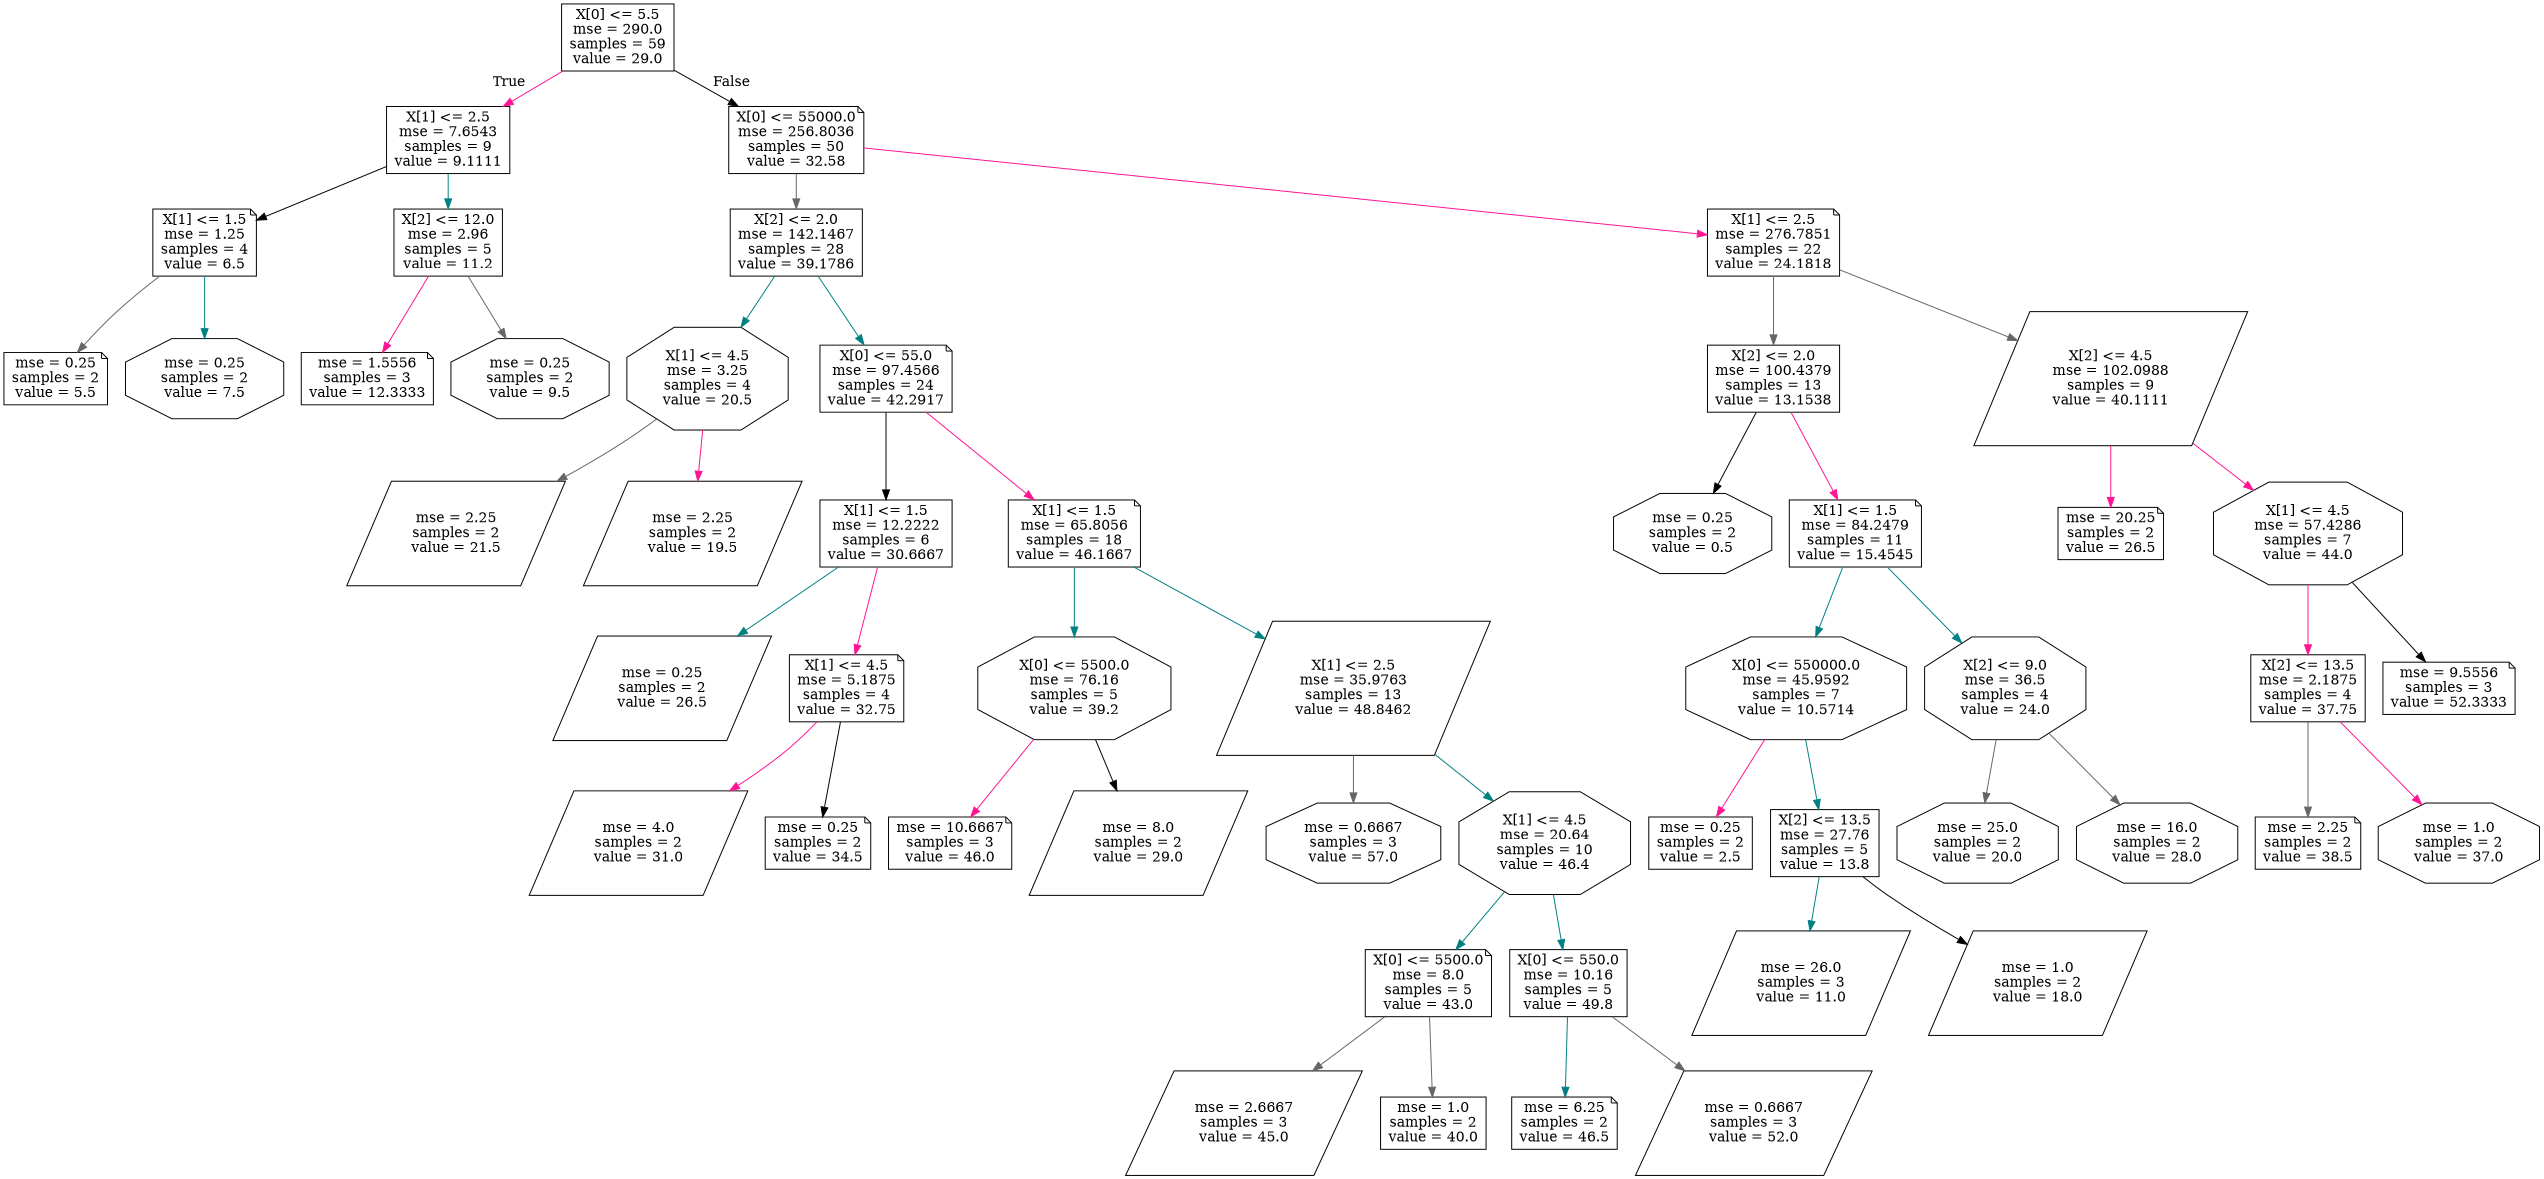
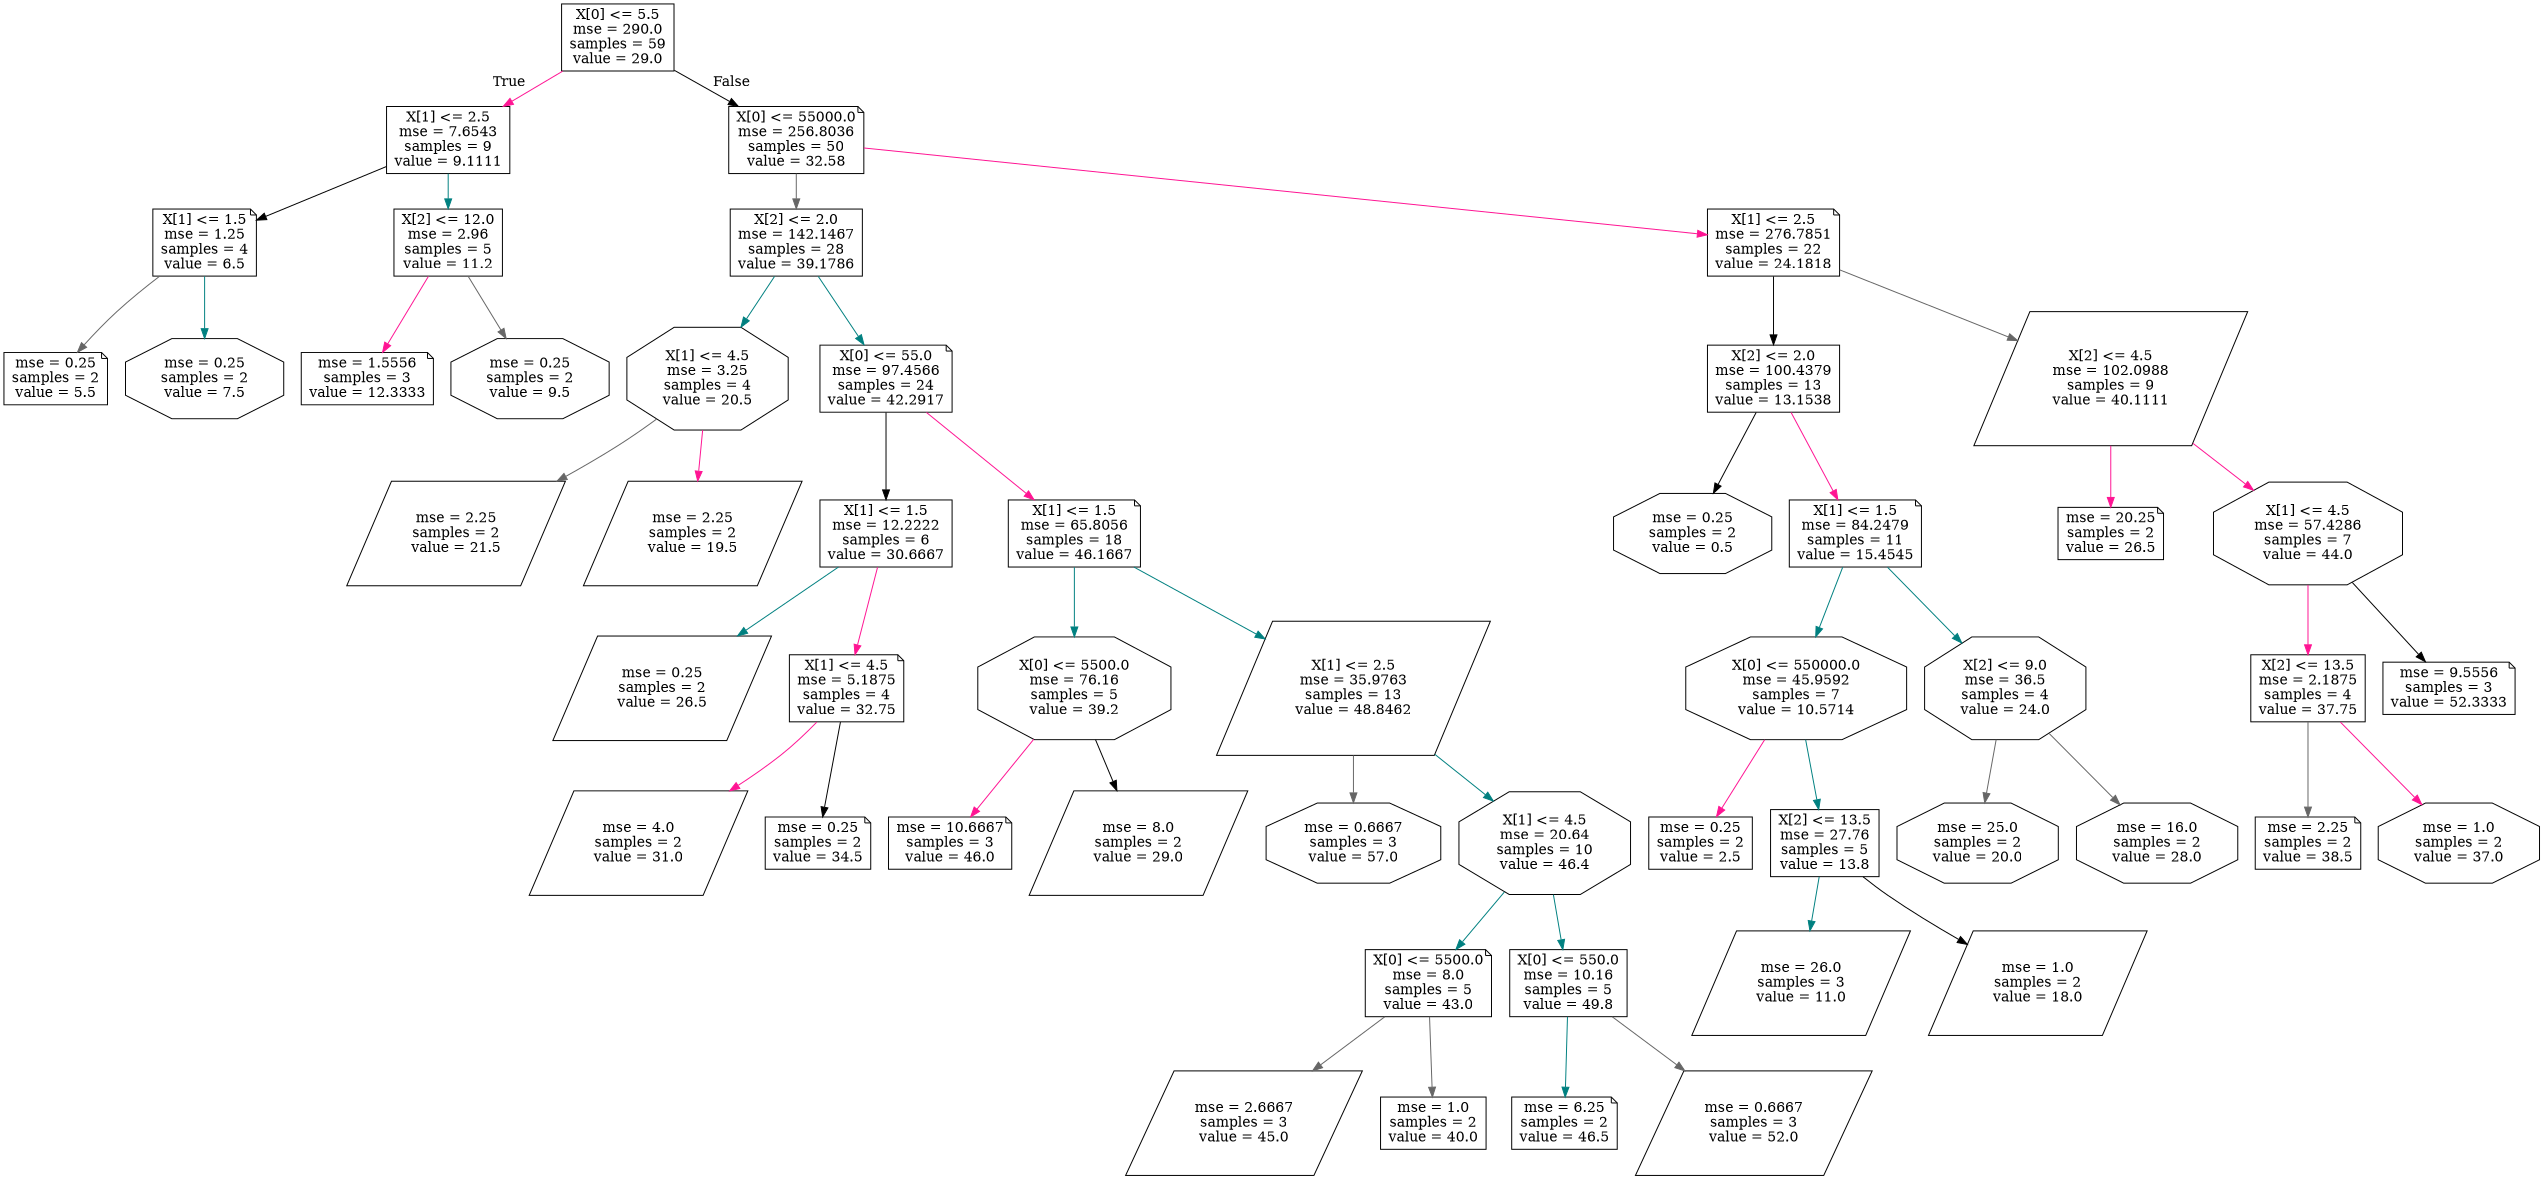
edge "X[1] <= 2.5 mse = 276.7851 samples = 22 value = 24.1818" -> "X[2] <= 2.0 mse = 100.4379 samples = 13 value = 13.1538": color gray40 -> black
